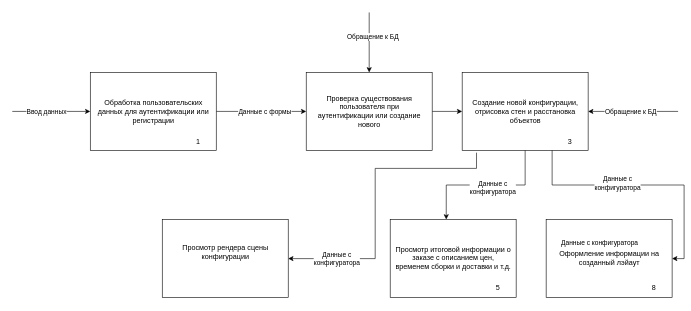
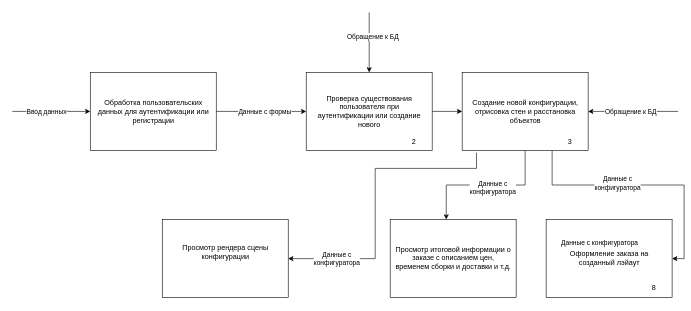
node "1": removed
node "2": added
node "Оформление информации на созданный лэйаут": label "Оформление информации на созданный лэйаут" -> "Оформление заказа на созданный лэйаут"
node "5": removed
